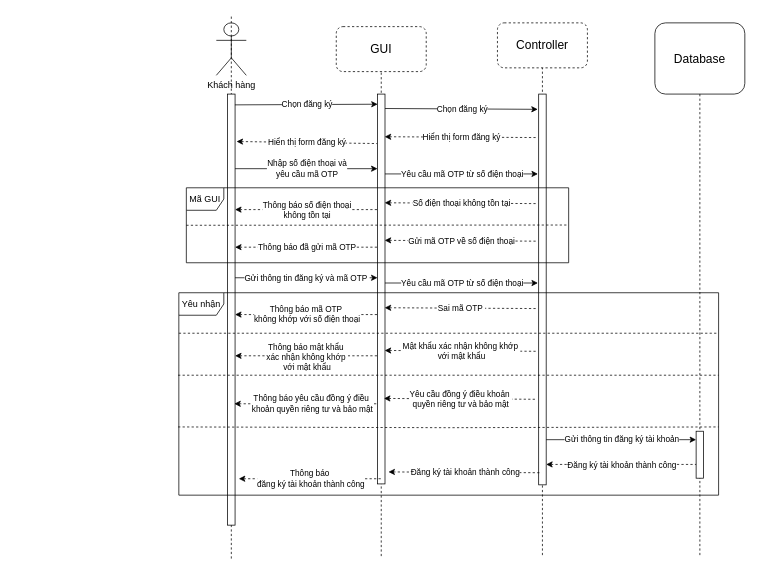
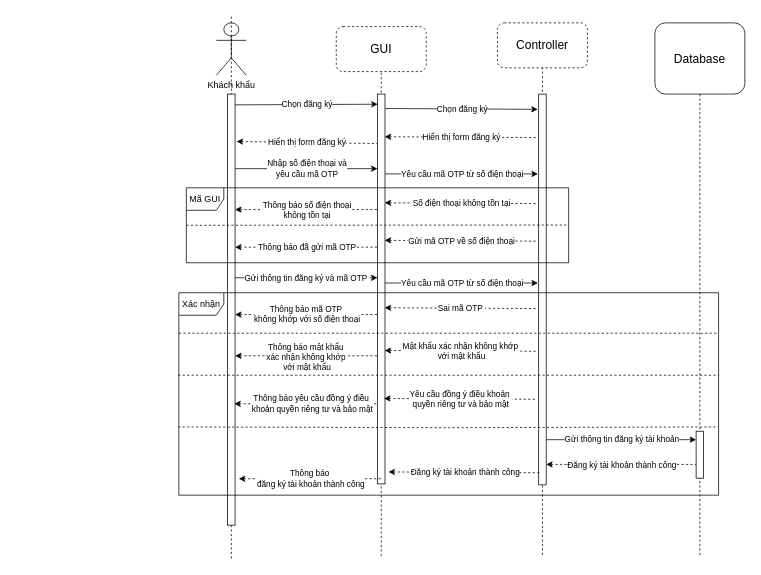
node "Khách hàng": label "Khách hàng" -> "Khách khẩu"
node "Yêu nhận": label "Yêu nhận" -> "Xác nhận"
